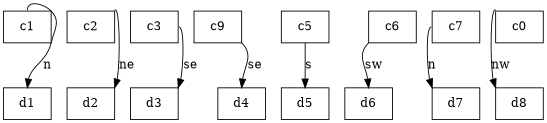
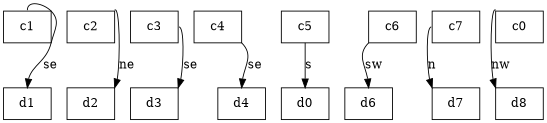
node "c9": label "c9" -> "c4"
edge "c1" -> "d1": label "n" -> "se"
node "d5": label "d5" -> "d0"
